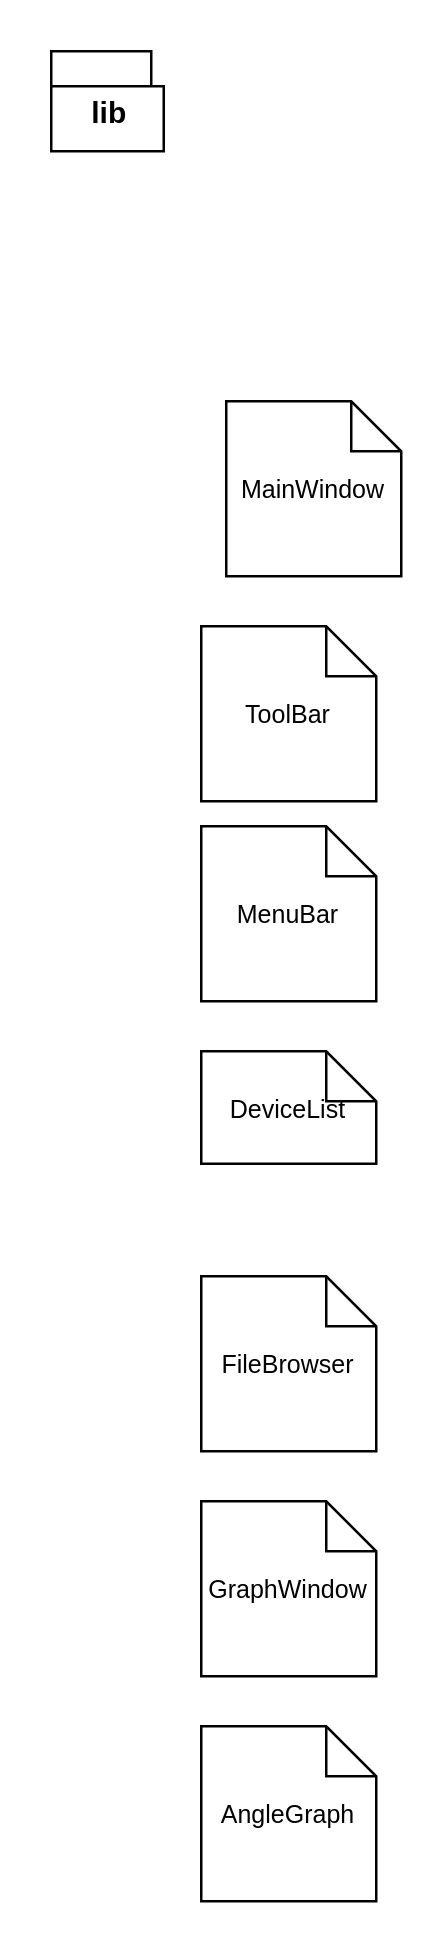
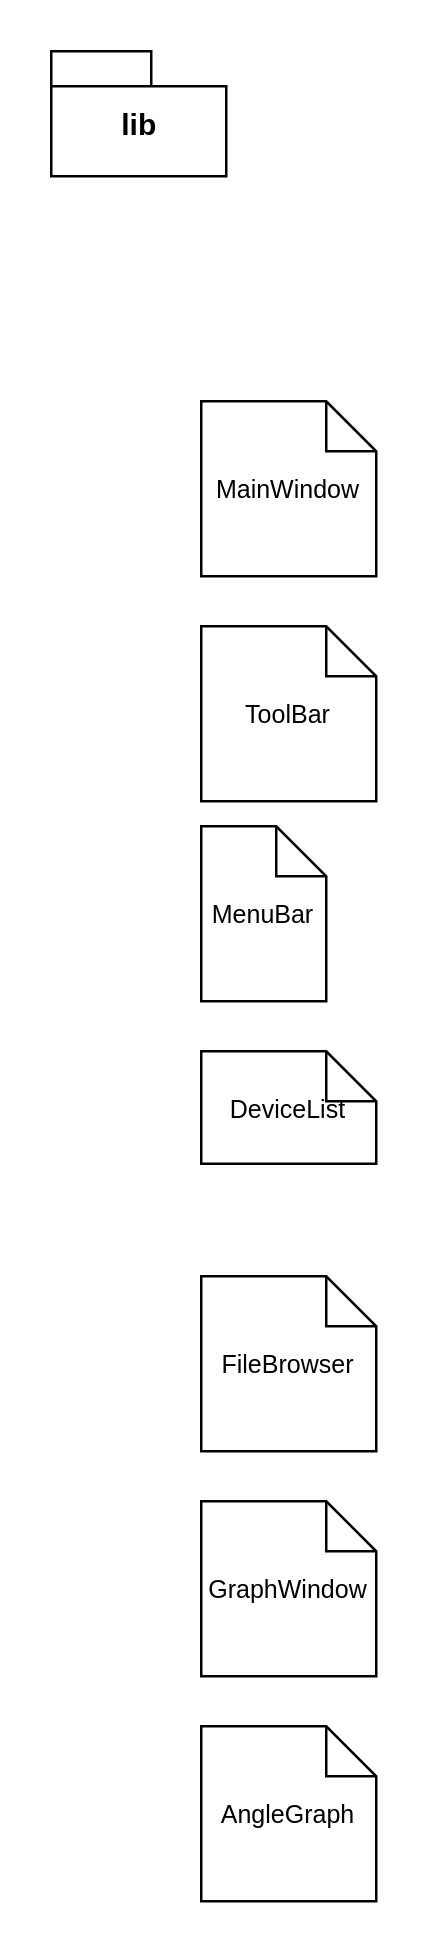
node "lib": size 113x100 -> 175x125
node "MainWindow": moved (314, 489) -> (289, 489)
node "MenuBar": size 175x175 -> 125x175
